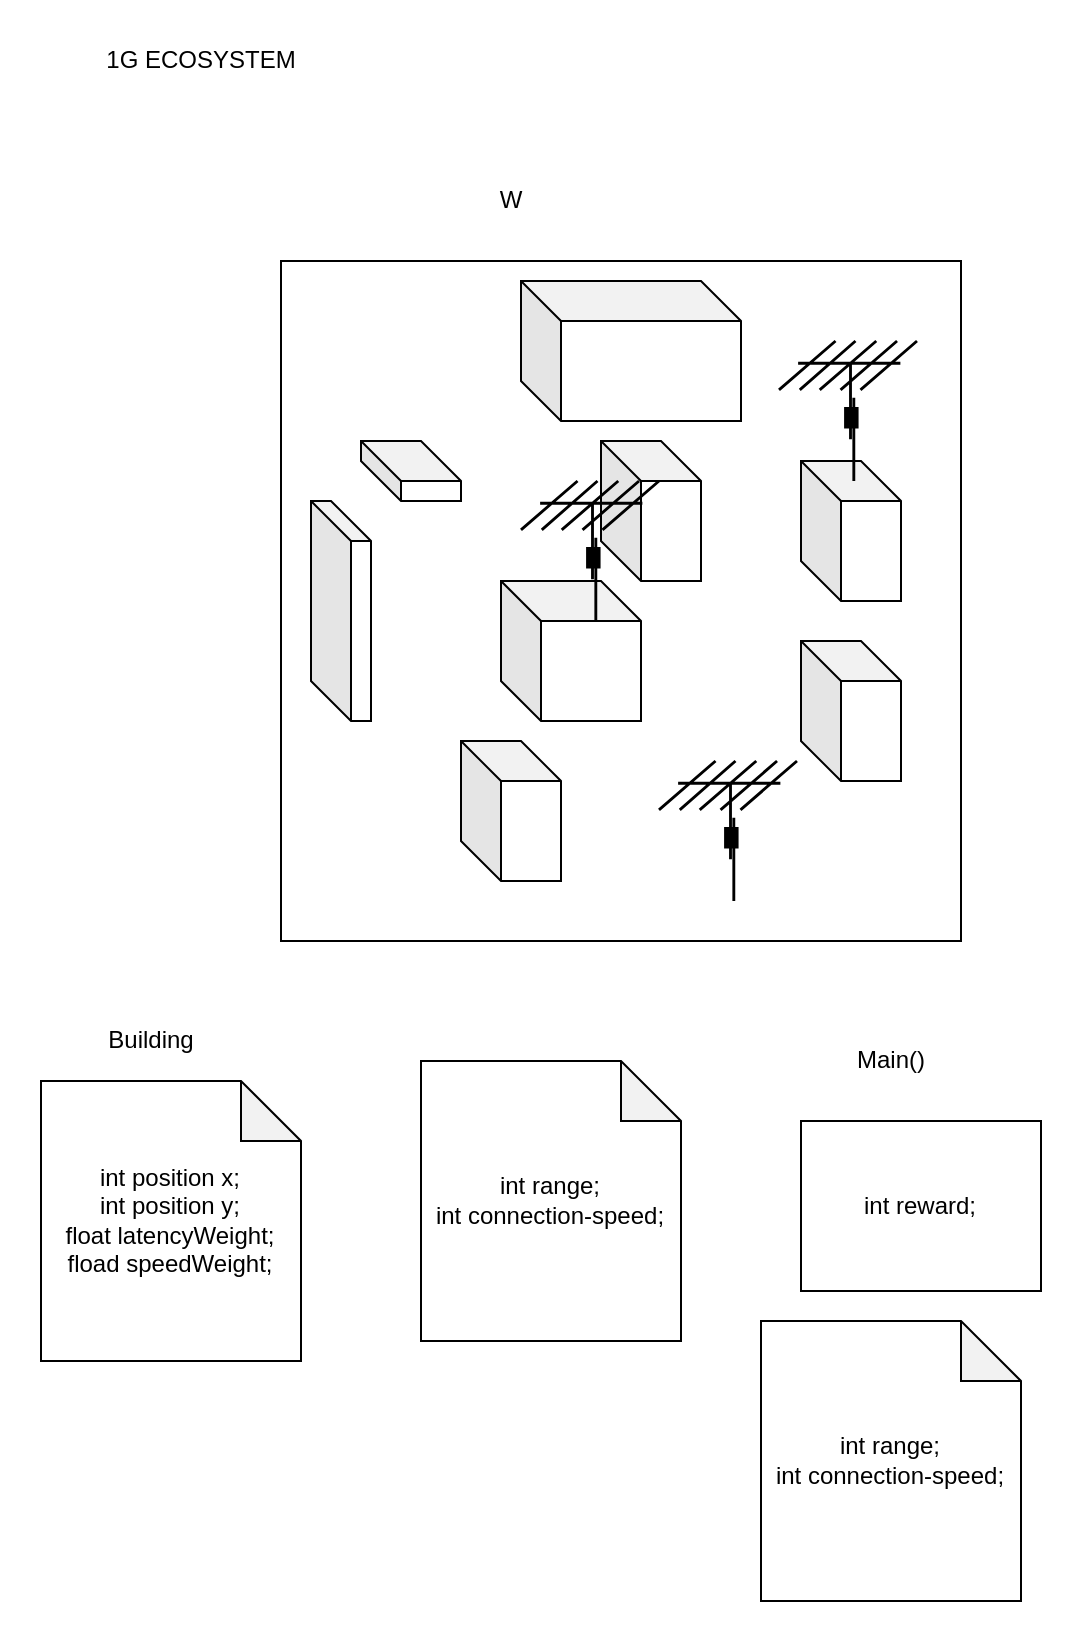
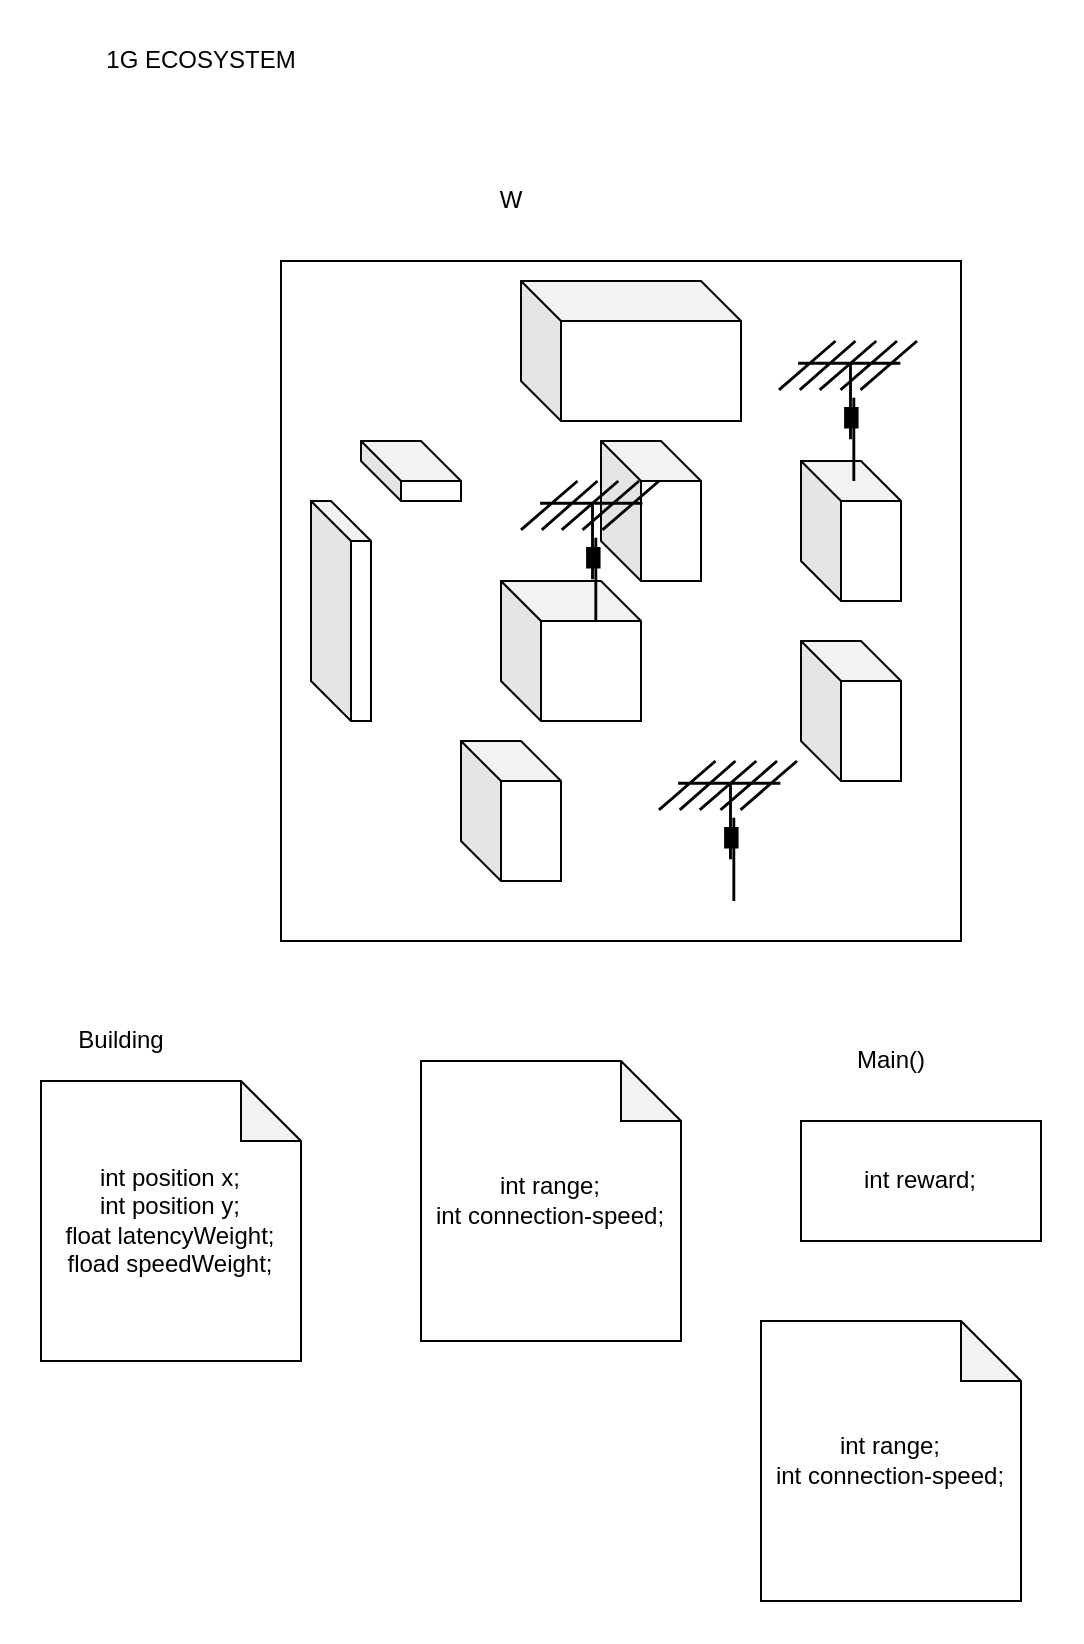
node "Building": moved (151, 1041) -> (121, 1041)
node "int reward;": size 240x170 -> 240x120
